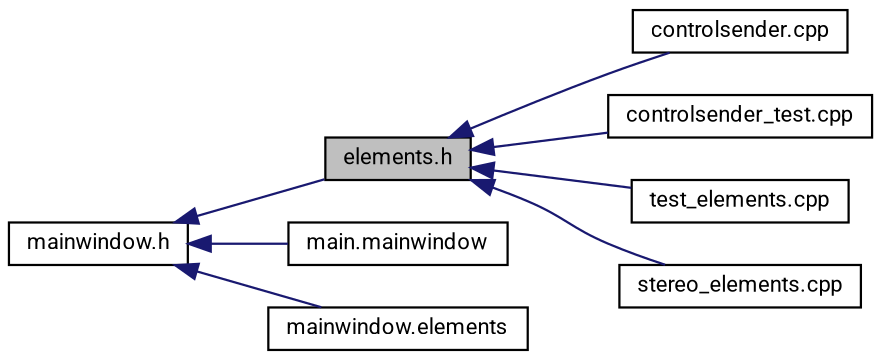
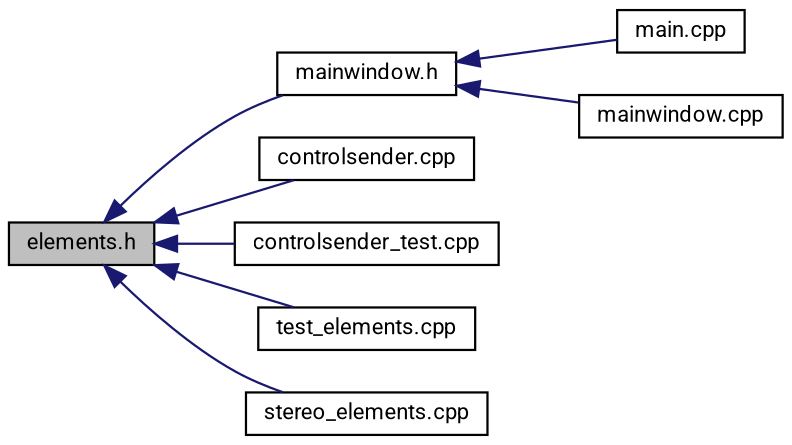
edge "elements.h" -> "mainwindow.h": reversed
node "main.mainwindow": label "main.mainwindow" -> "main.cpp"
node "mainwindow.elements": label "mainwindow.elements" -> "mainwindow.cpp"
